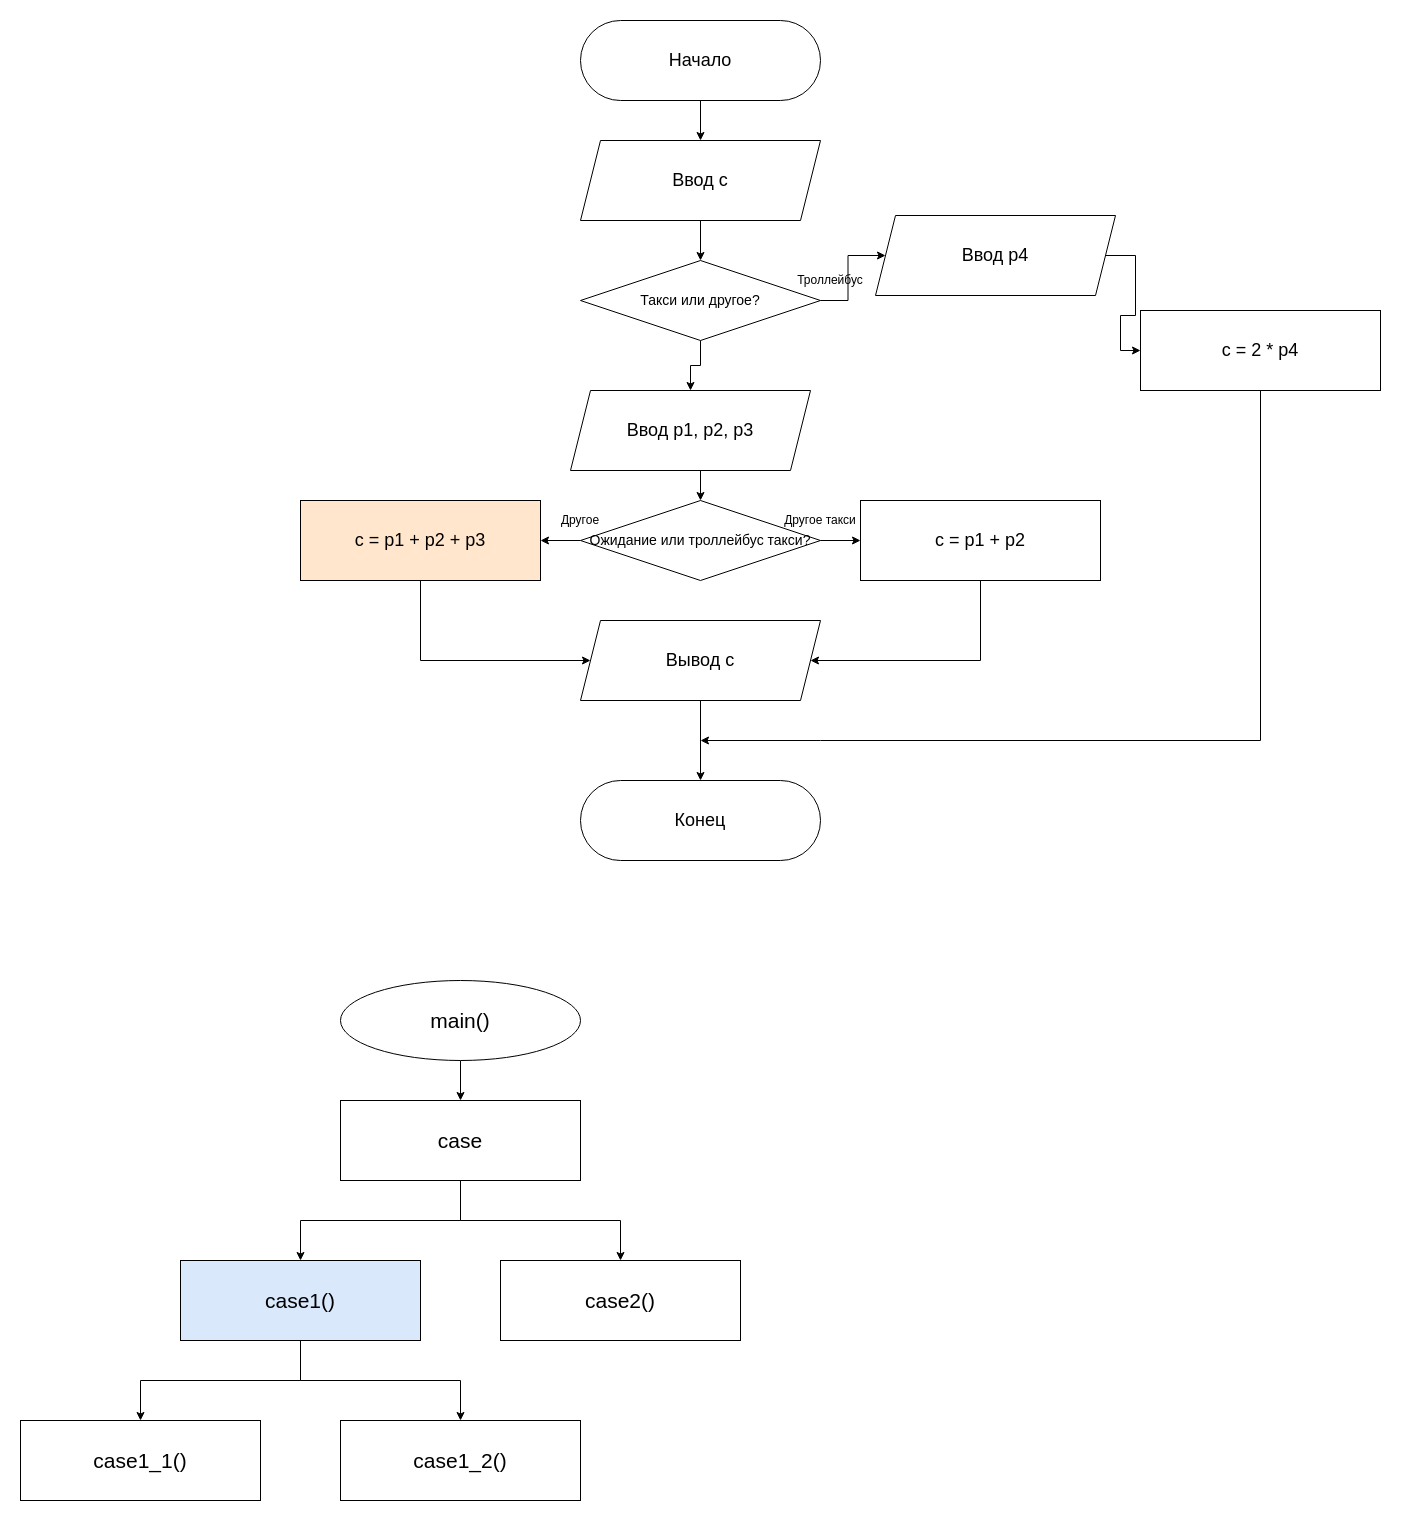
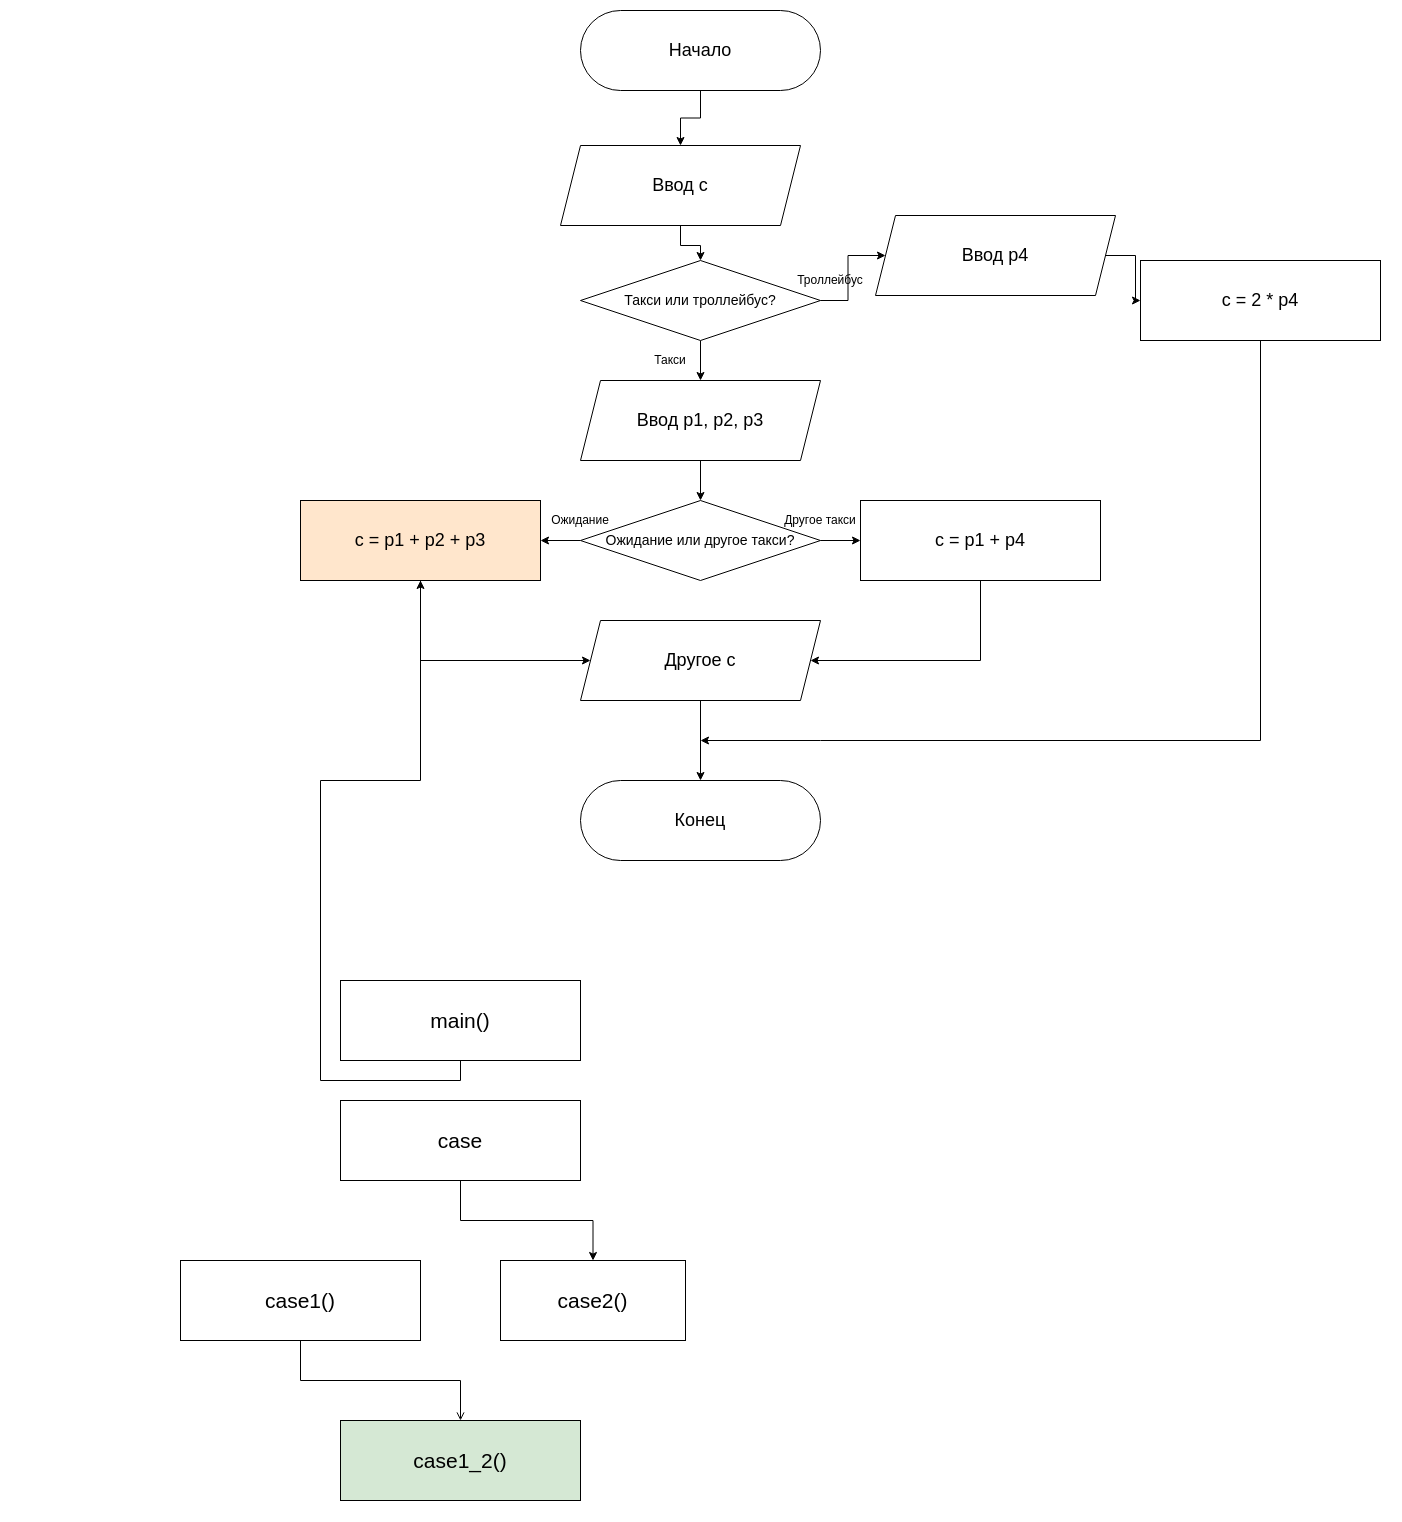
node "Начало": moved (701, 61) -> (701, 51)
node "Ввод c": moved (701, 181) -> (681, 186)
node "Такси или другое?": label "Такси или другое?" -> "Такси или троллейбус?"
node "c = 2 * p4": moved (1261, 351) -> (1261, 301)
node "Такси": added
node "Ввод p1, p2, p3": moved (691, 431) -> (701, 421)
node "Другое": label "Другое" -> "Ожидание"
node "Ожидание или троллейбус такси?": label "Ожидание или троллейбус такси?" -> "Ожидание или другое такси?"
node "c = p1 + p2": label "c = p1 + p2" -> "c = p1 + p4"
node "Вывод c": label "Вывод c" -> "Другое c"
node "main()": shape ellipse -> rectangle
edge "main()" -> "case": now "main()" -> "c = p1 + p2 + p3"
edge "case" -> "case1()": removed
node "case1()": fillcolor #dae8fc -> #ffffff
node "case2()": size 240x80 -> 185x80
edge "case1()" -> "case1_1()": removed
edge "case1()" -> "case1_2()": arrowhead classic -> open
node "case1_1()": removed
node "case1_2()": fillcolor #ffffff -> #d5e8d4
